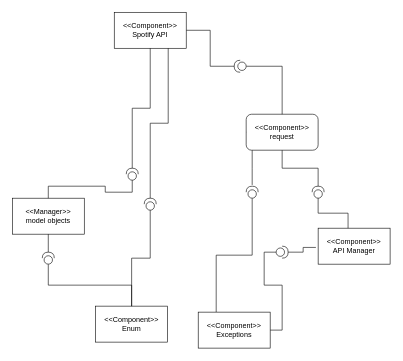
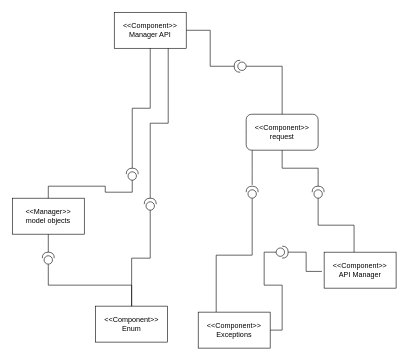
node "<<Component>> Spotify API": label "<<Component>> Spotify API" -> "<<Component>> Manager API"
node "<<Component>> API Manager": moved (354, 246) -> (360, 270)
